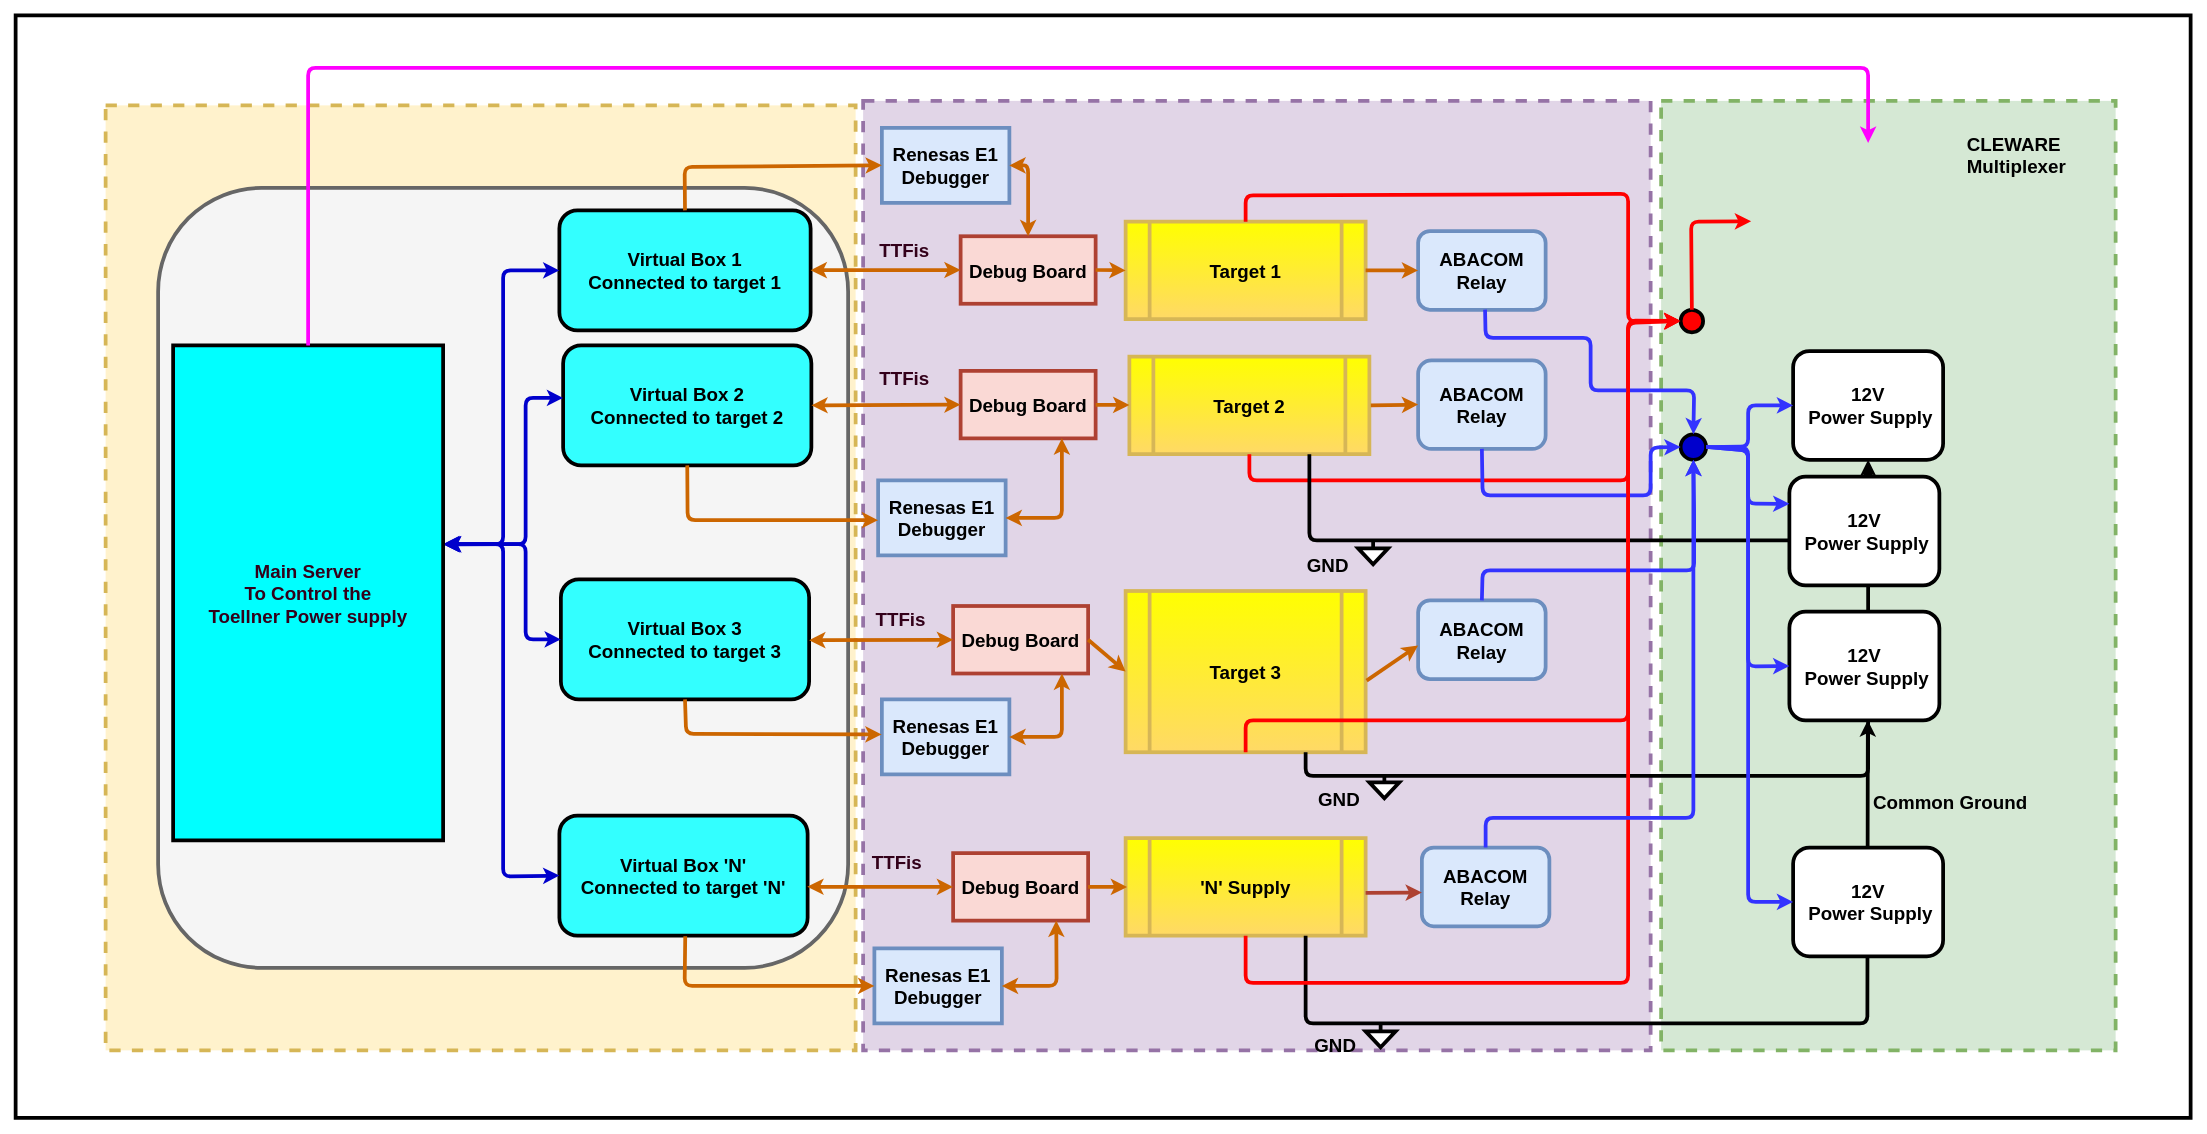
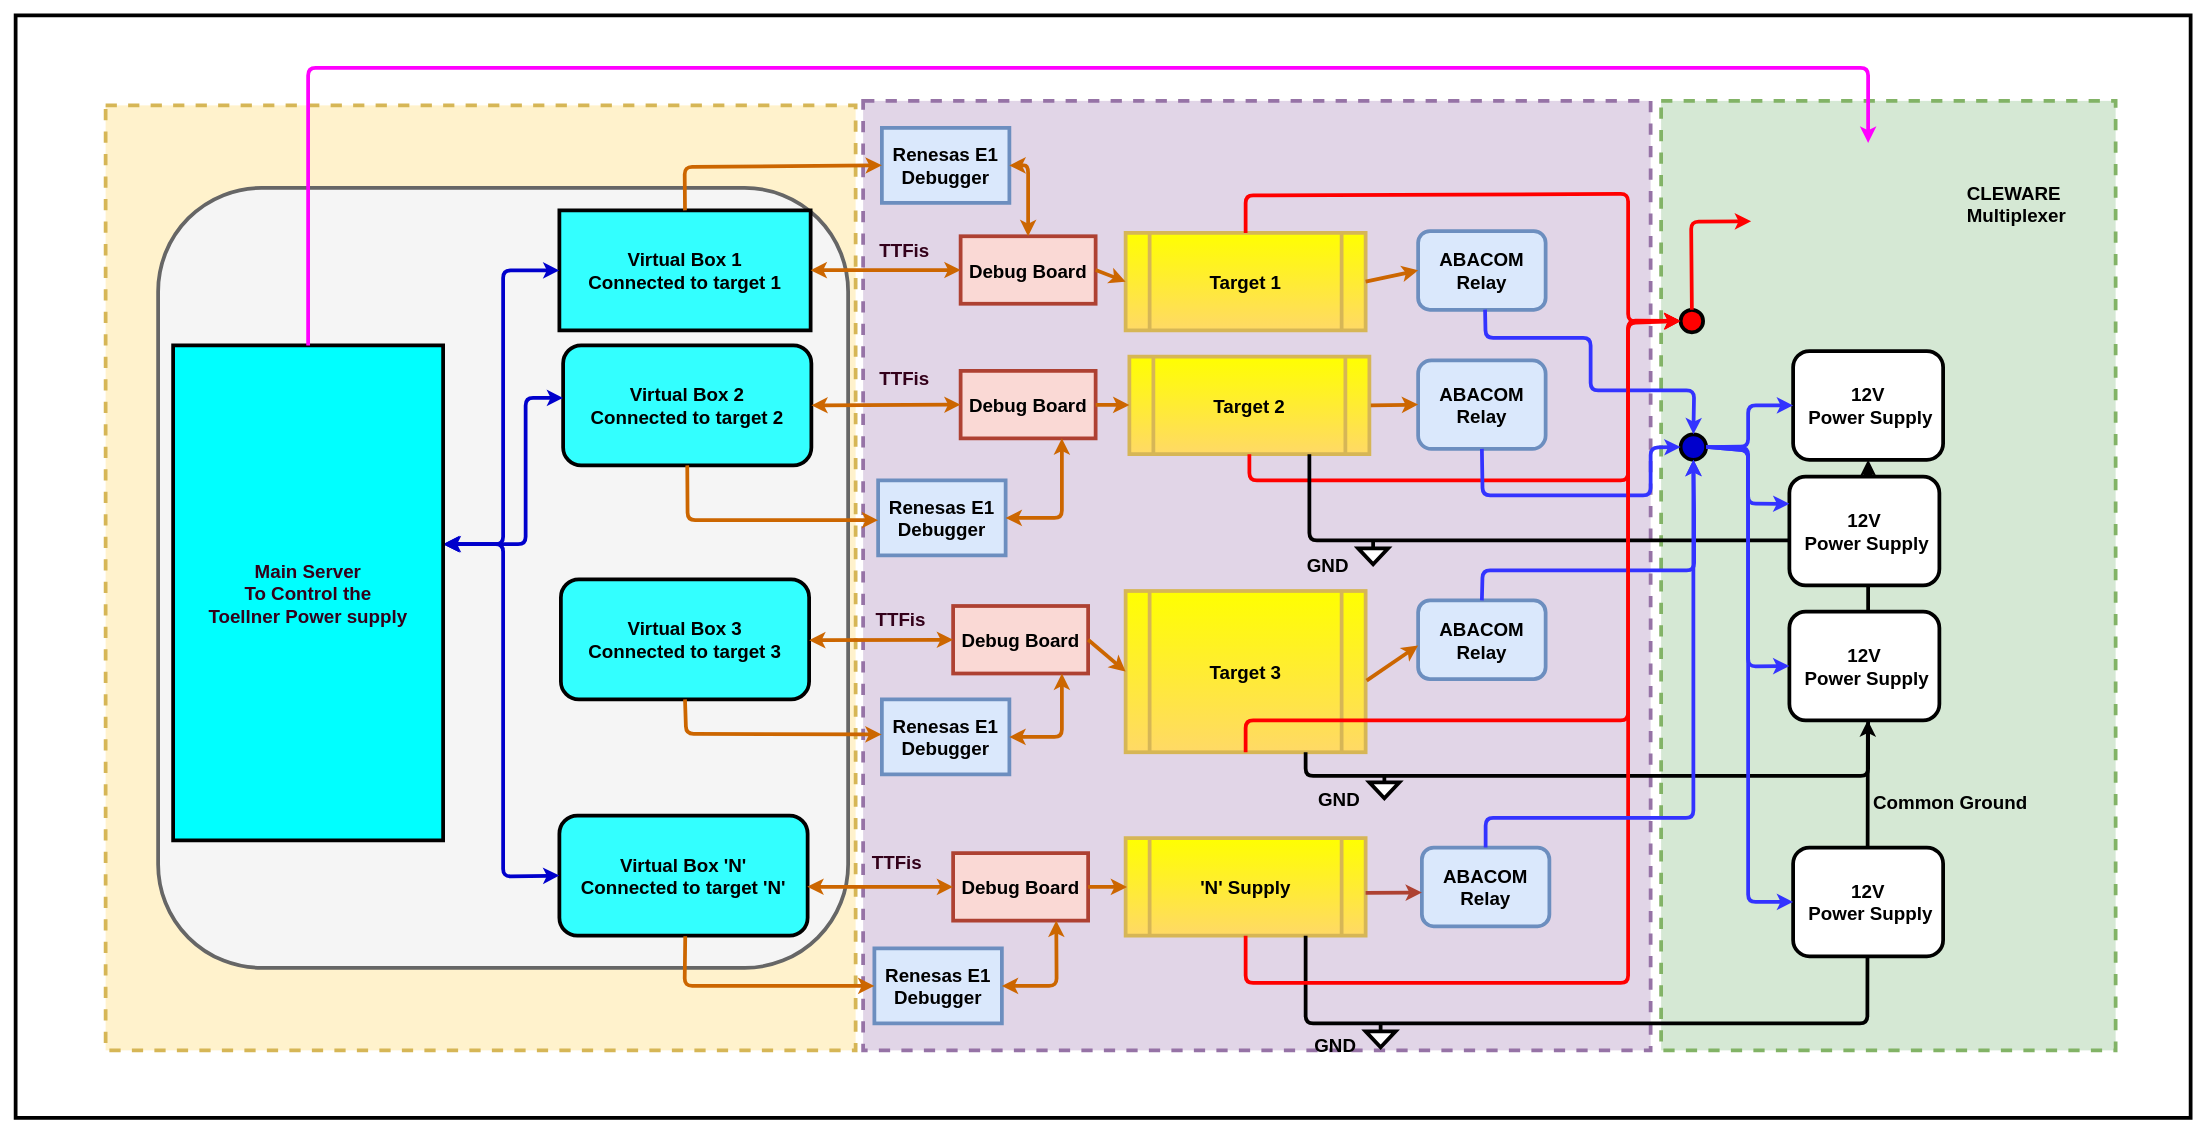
node "CLEWARE Multiplexer": moved (2033, 169) -> (2033, 218)
node "Virtual Box 1 Connected to target 1": shape rounded rectangle -> rectangle
node "Target 1": moved (1245, 270) -> (1245, 282)
edge "Main Server To Control the Toellner Power supply" -- "Virtual Box 3 Connected to target 3": removed
